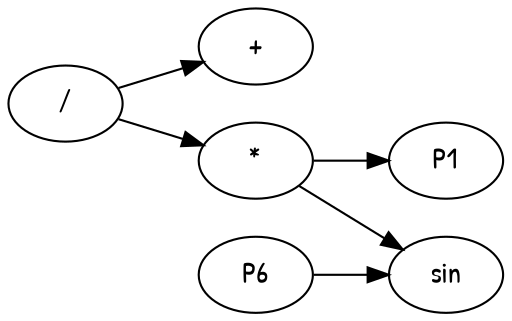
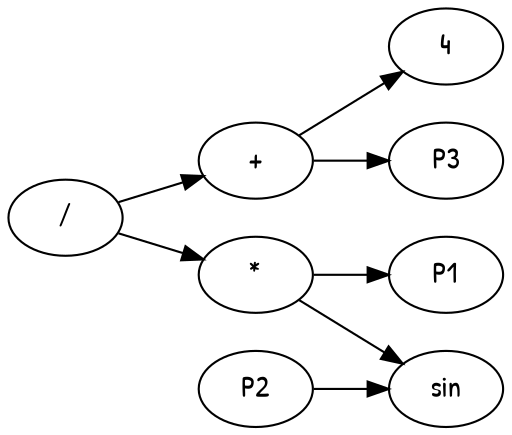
node "4": added
node "P3": added
node "P6": label "P6" -> "P2"
